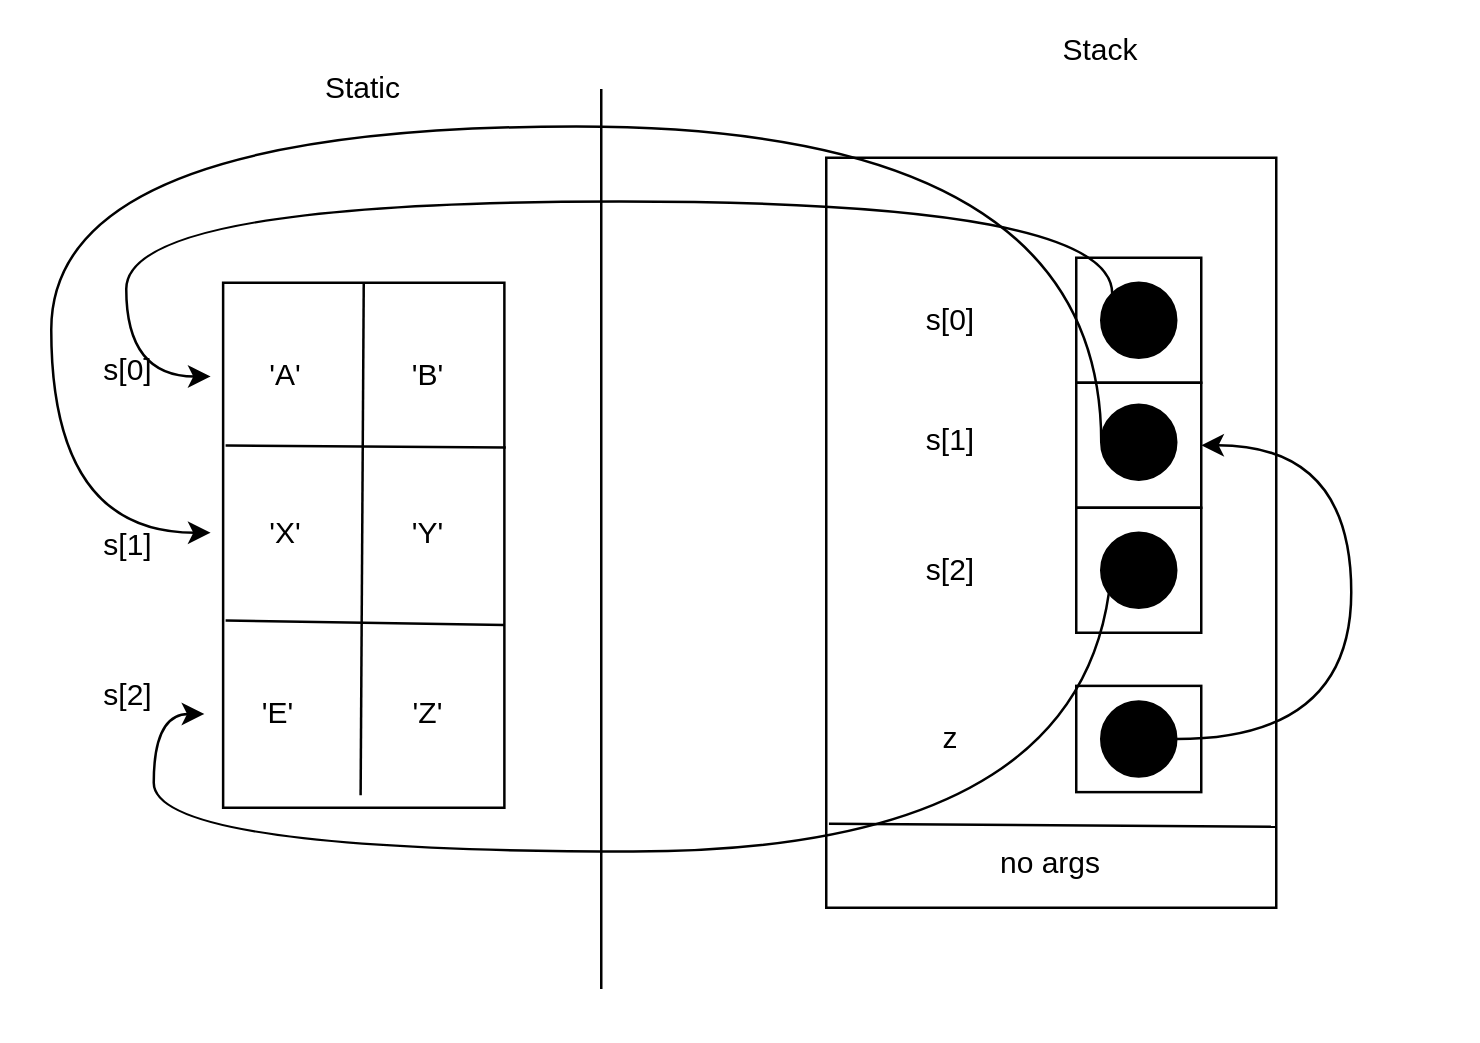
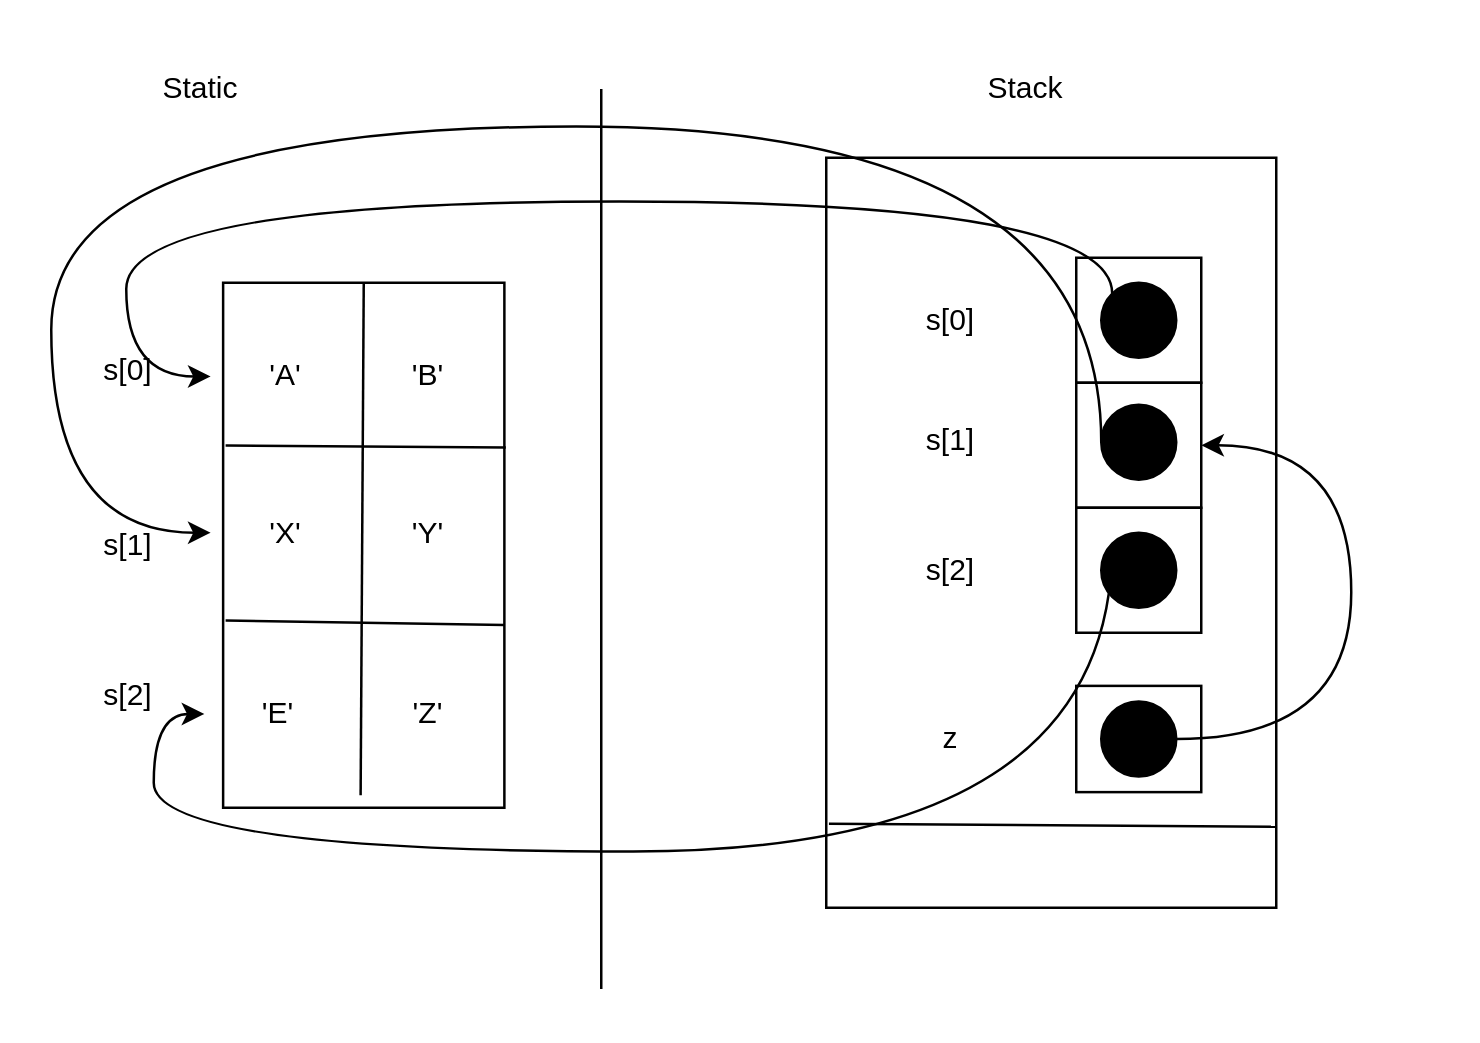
node "Stack": moved (1101, 51) -> (1026, 89)
node "Static": moved (364, 89) -> (201, 89)
node "no args": removed
